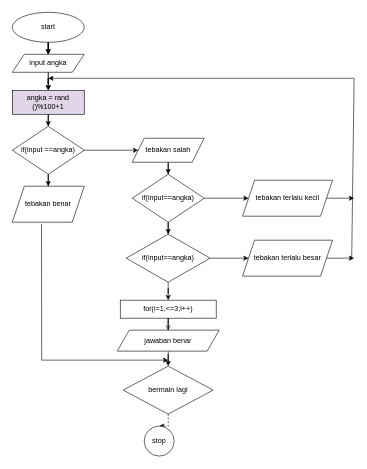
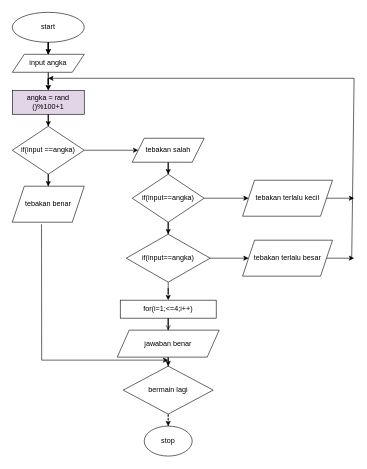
node "for(i=1;<=3;i++)": label "for(i=1;<=3;i++)" -> "for(i=1;<=4;i++)"
node "jawaban benar": size 102x21 -> 102x27
node "stop": size 30x30 -> 48x30
